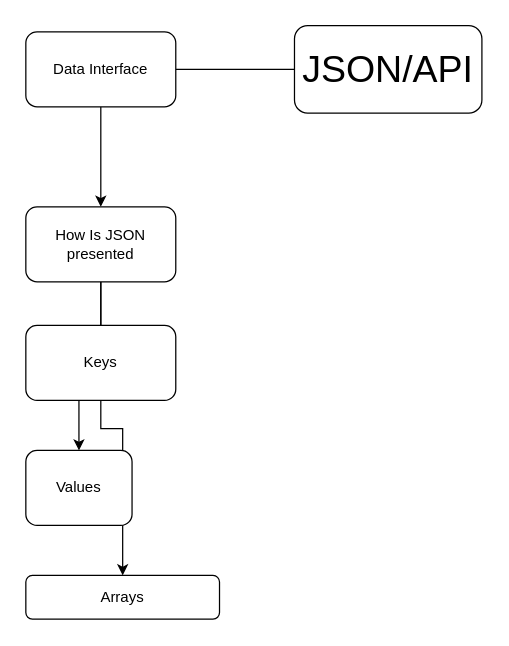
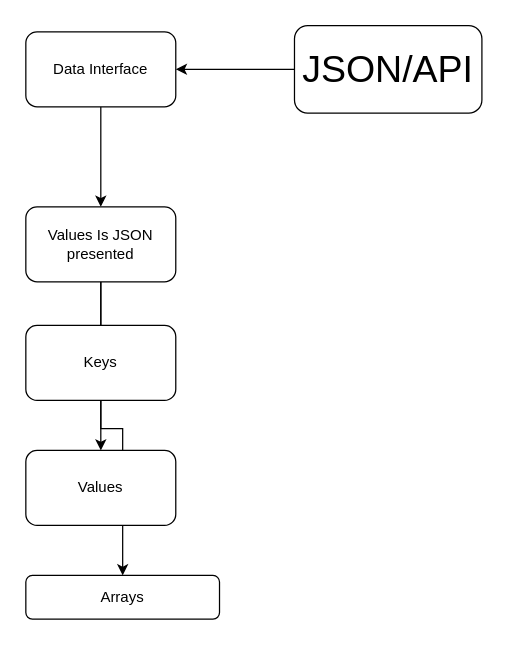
edge "Data Interface" -- "JSON/API": arrowhead none -> classic
node "How Is JSON presented": label "How Is JSON presented" -> "Values Is JSON presented"
node "Values": size 106x75 -> 150x75
